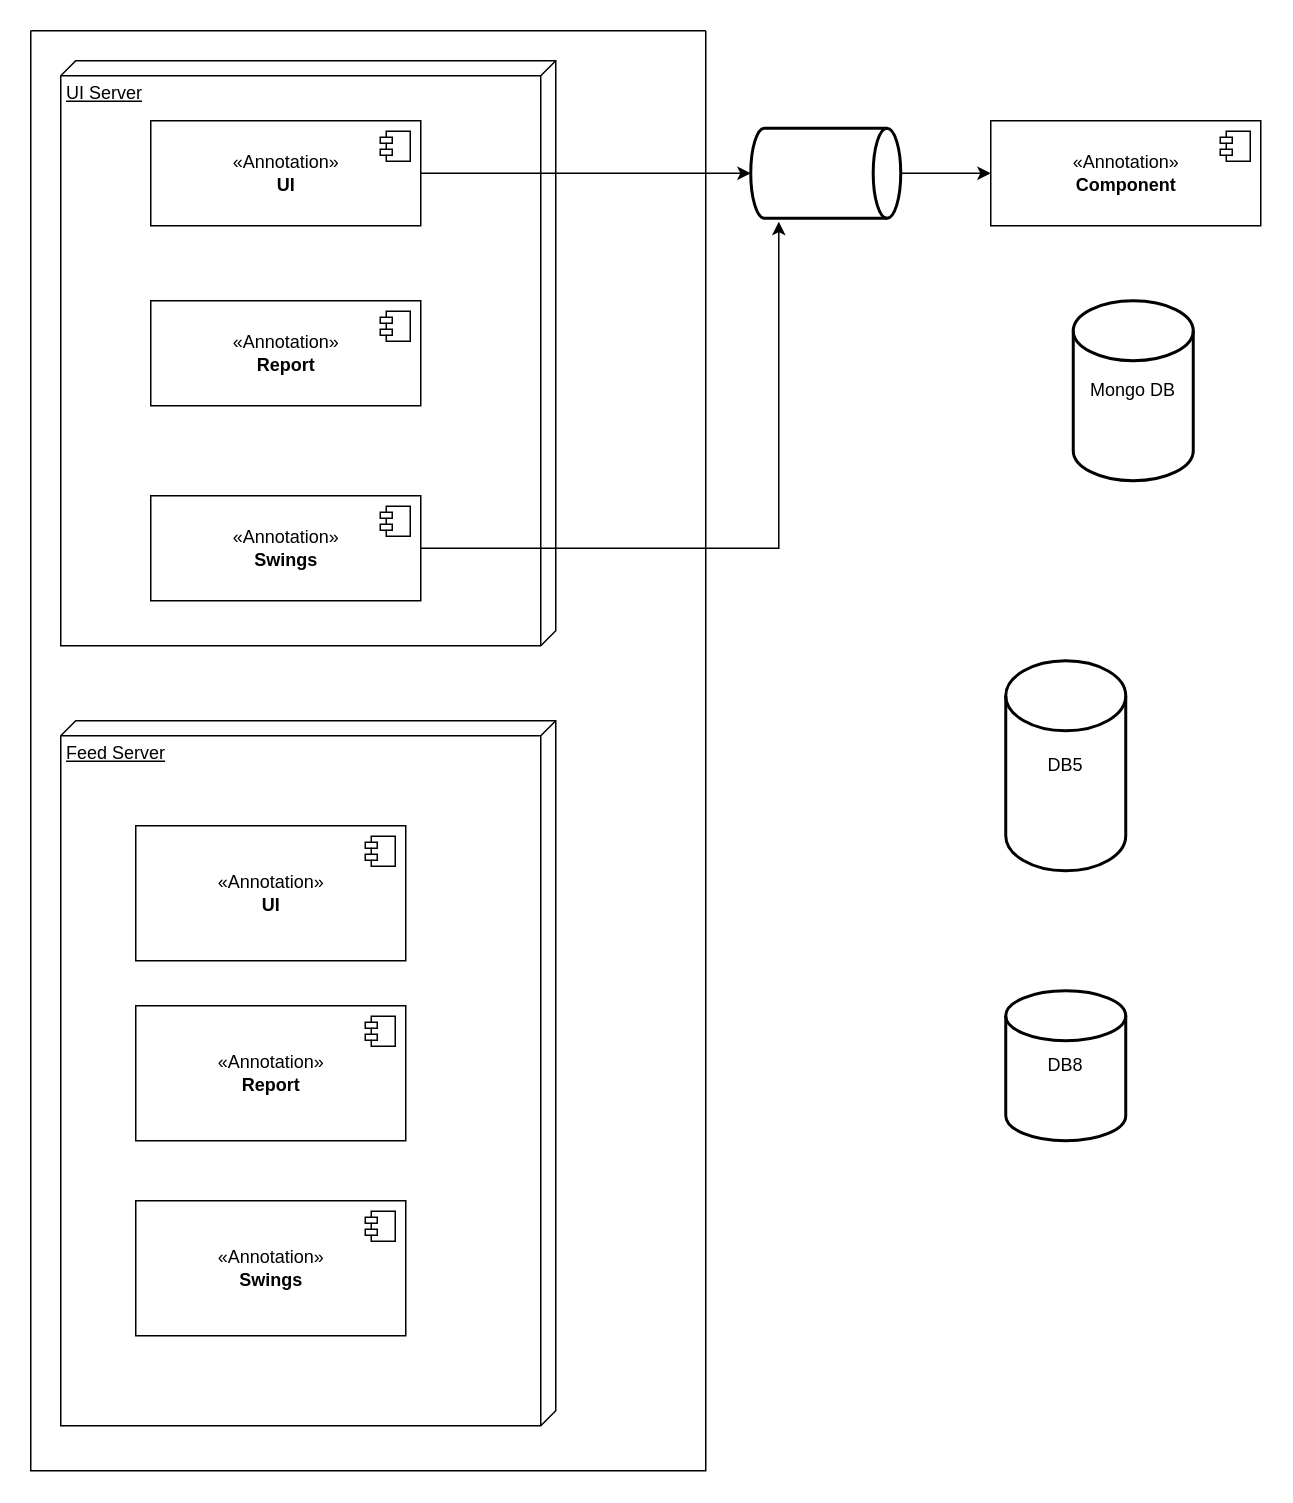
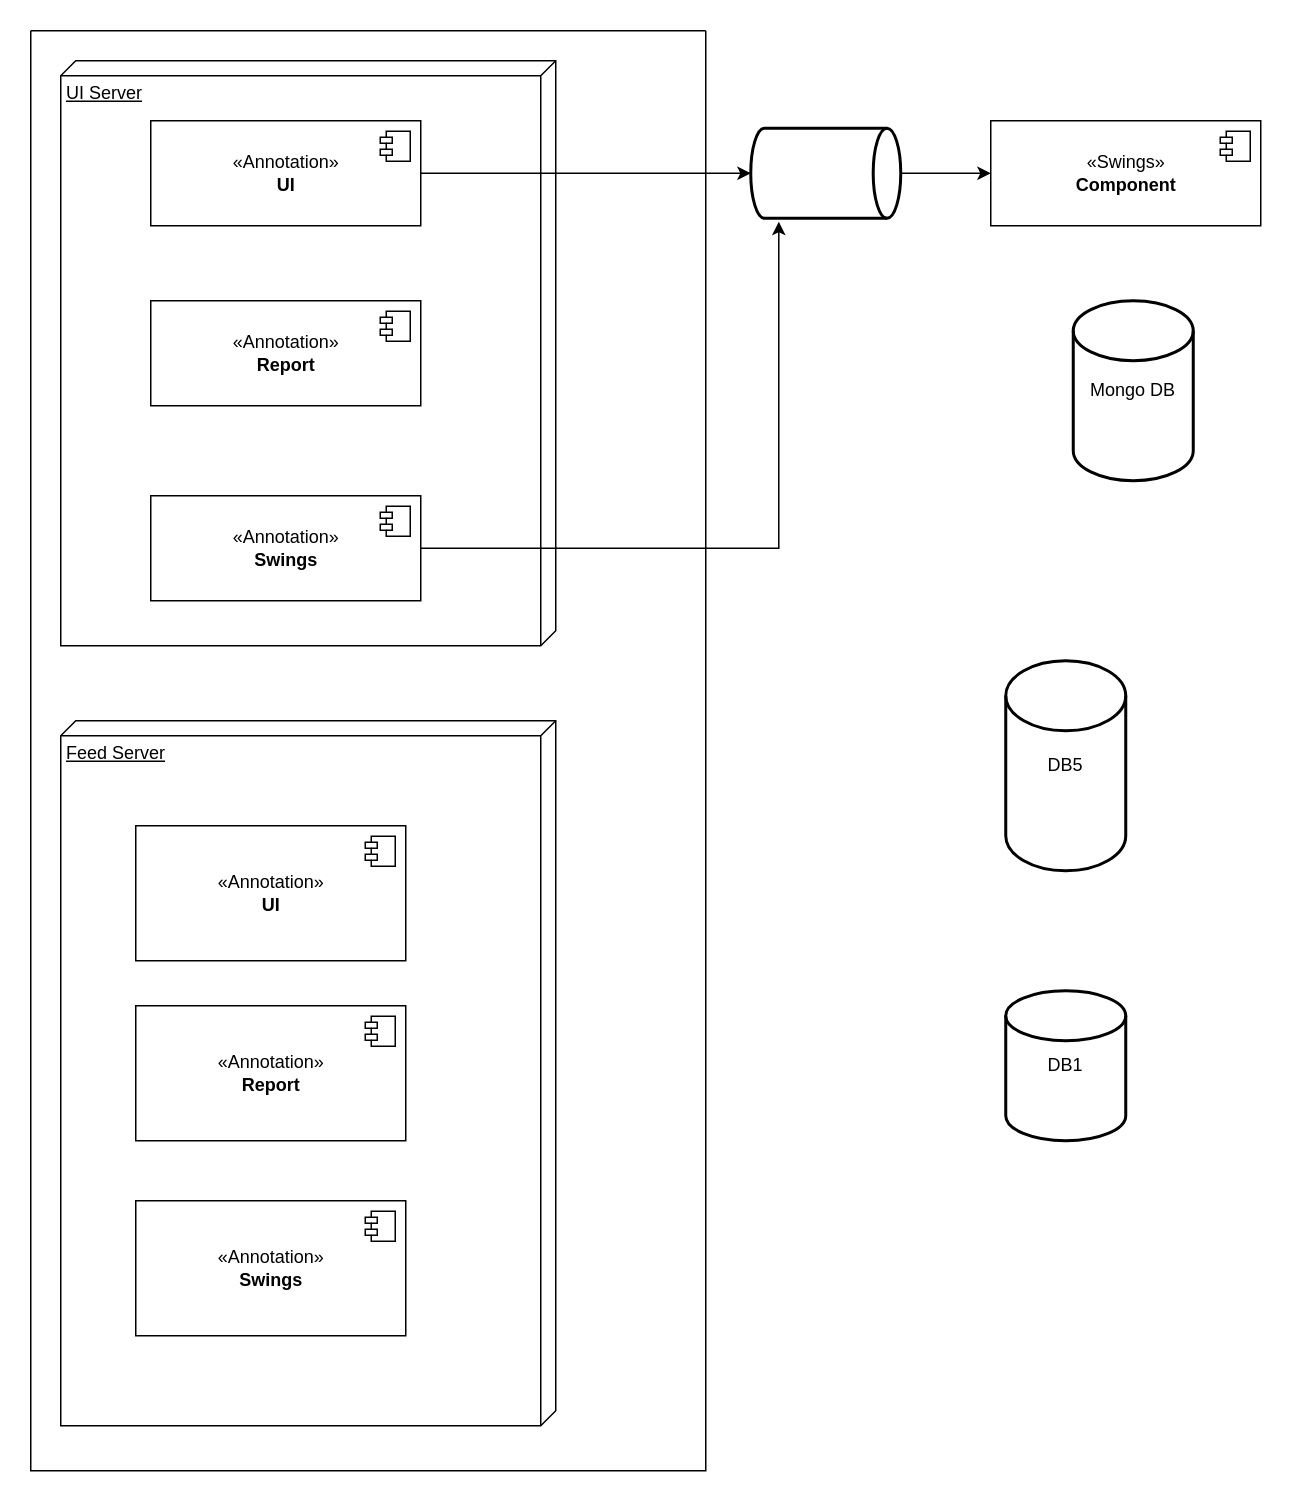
node "«Annotation» Component": label "«Annotation» Component" -> "«Swings» Component"
node "DB8": label "DB8" -> "DB1"
